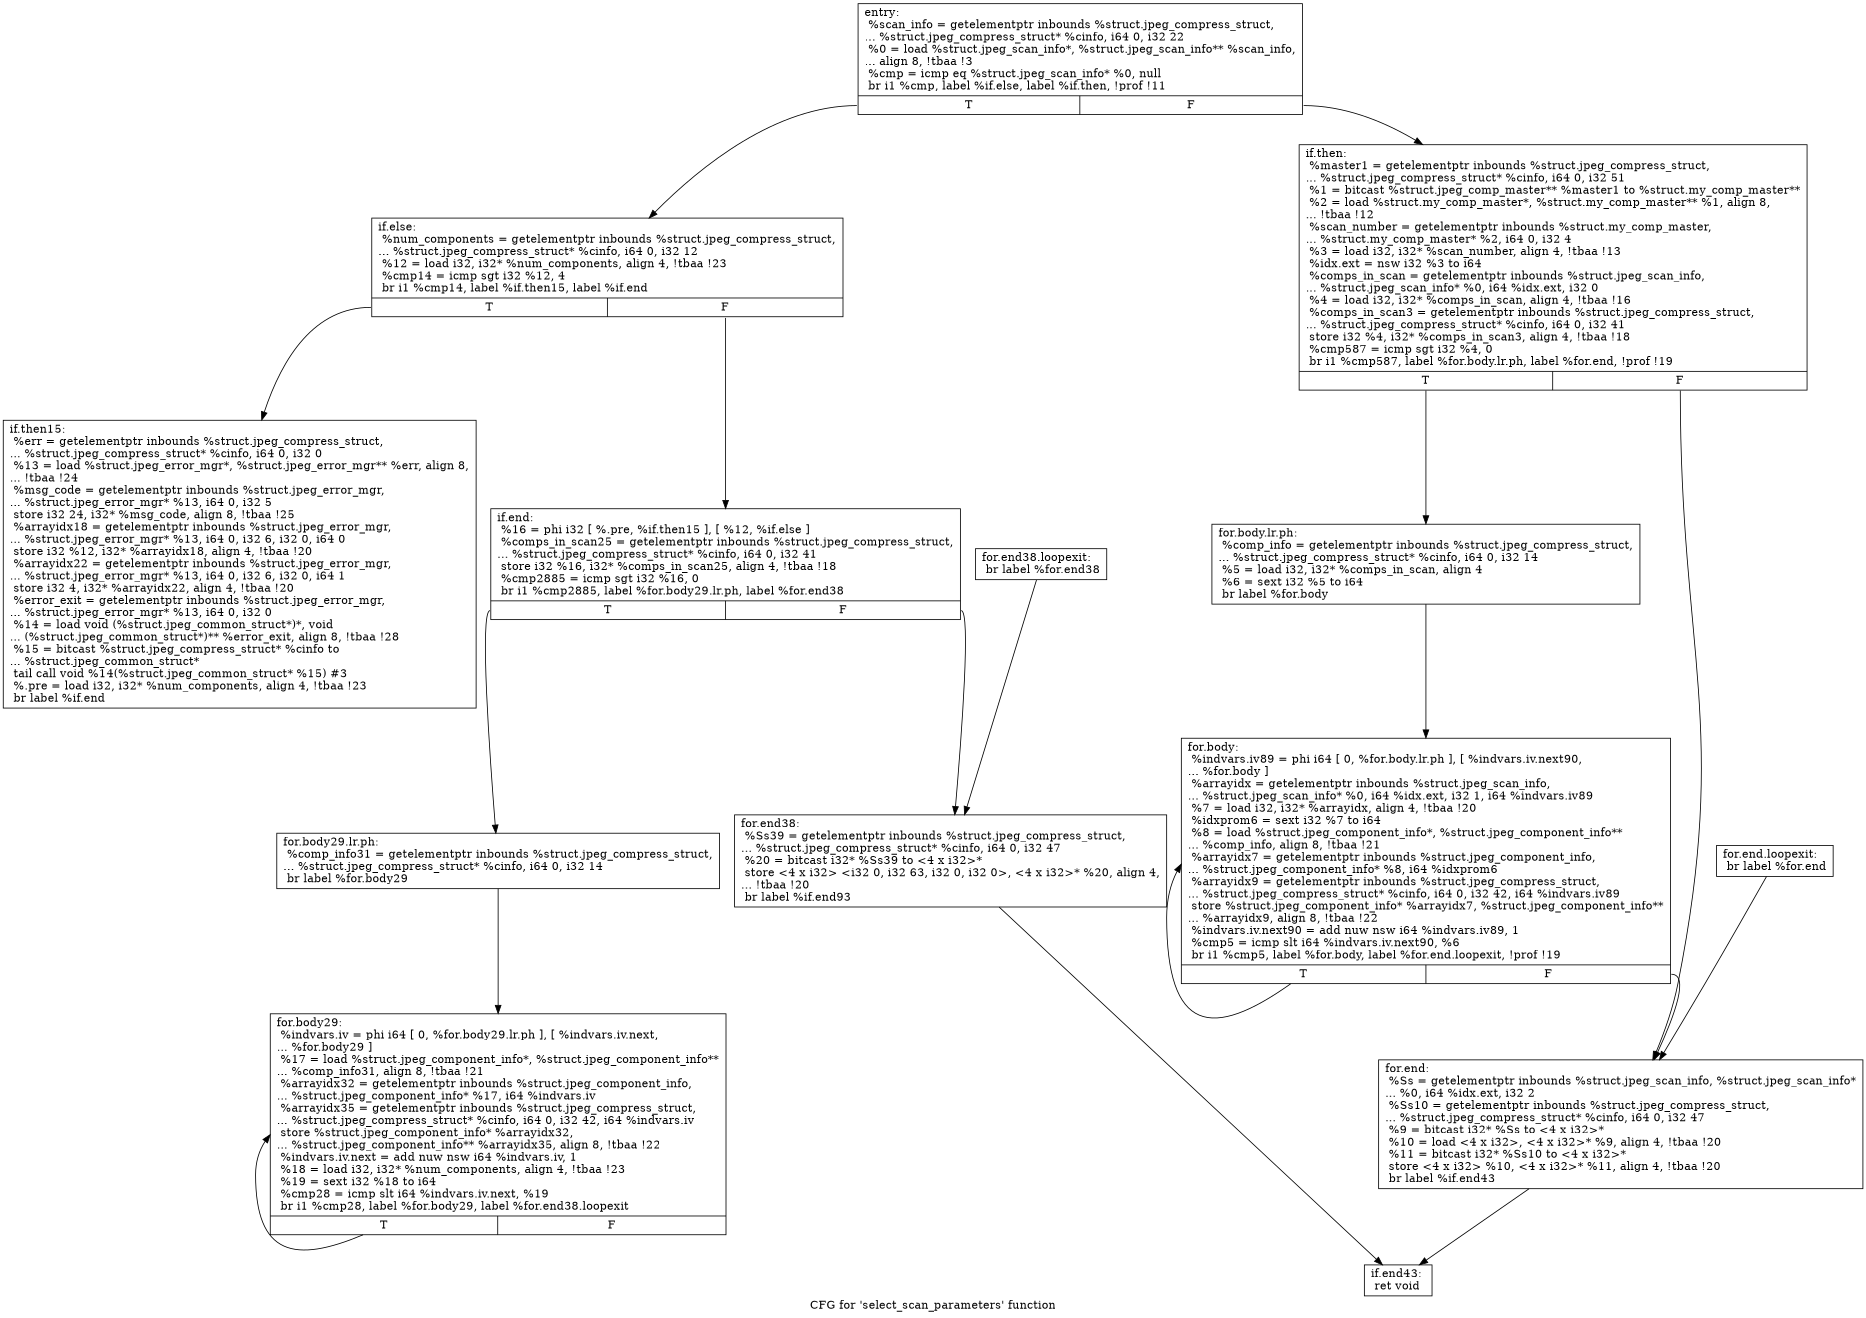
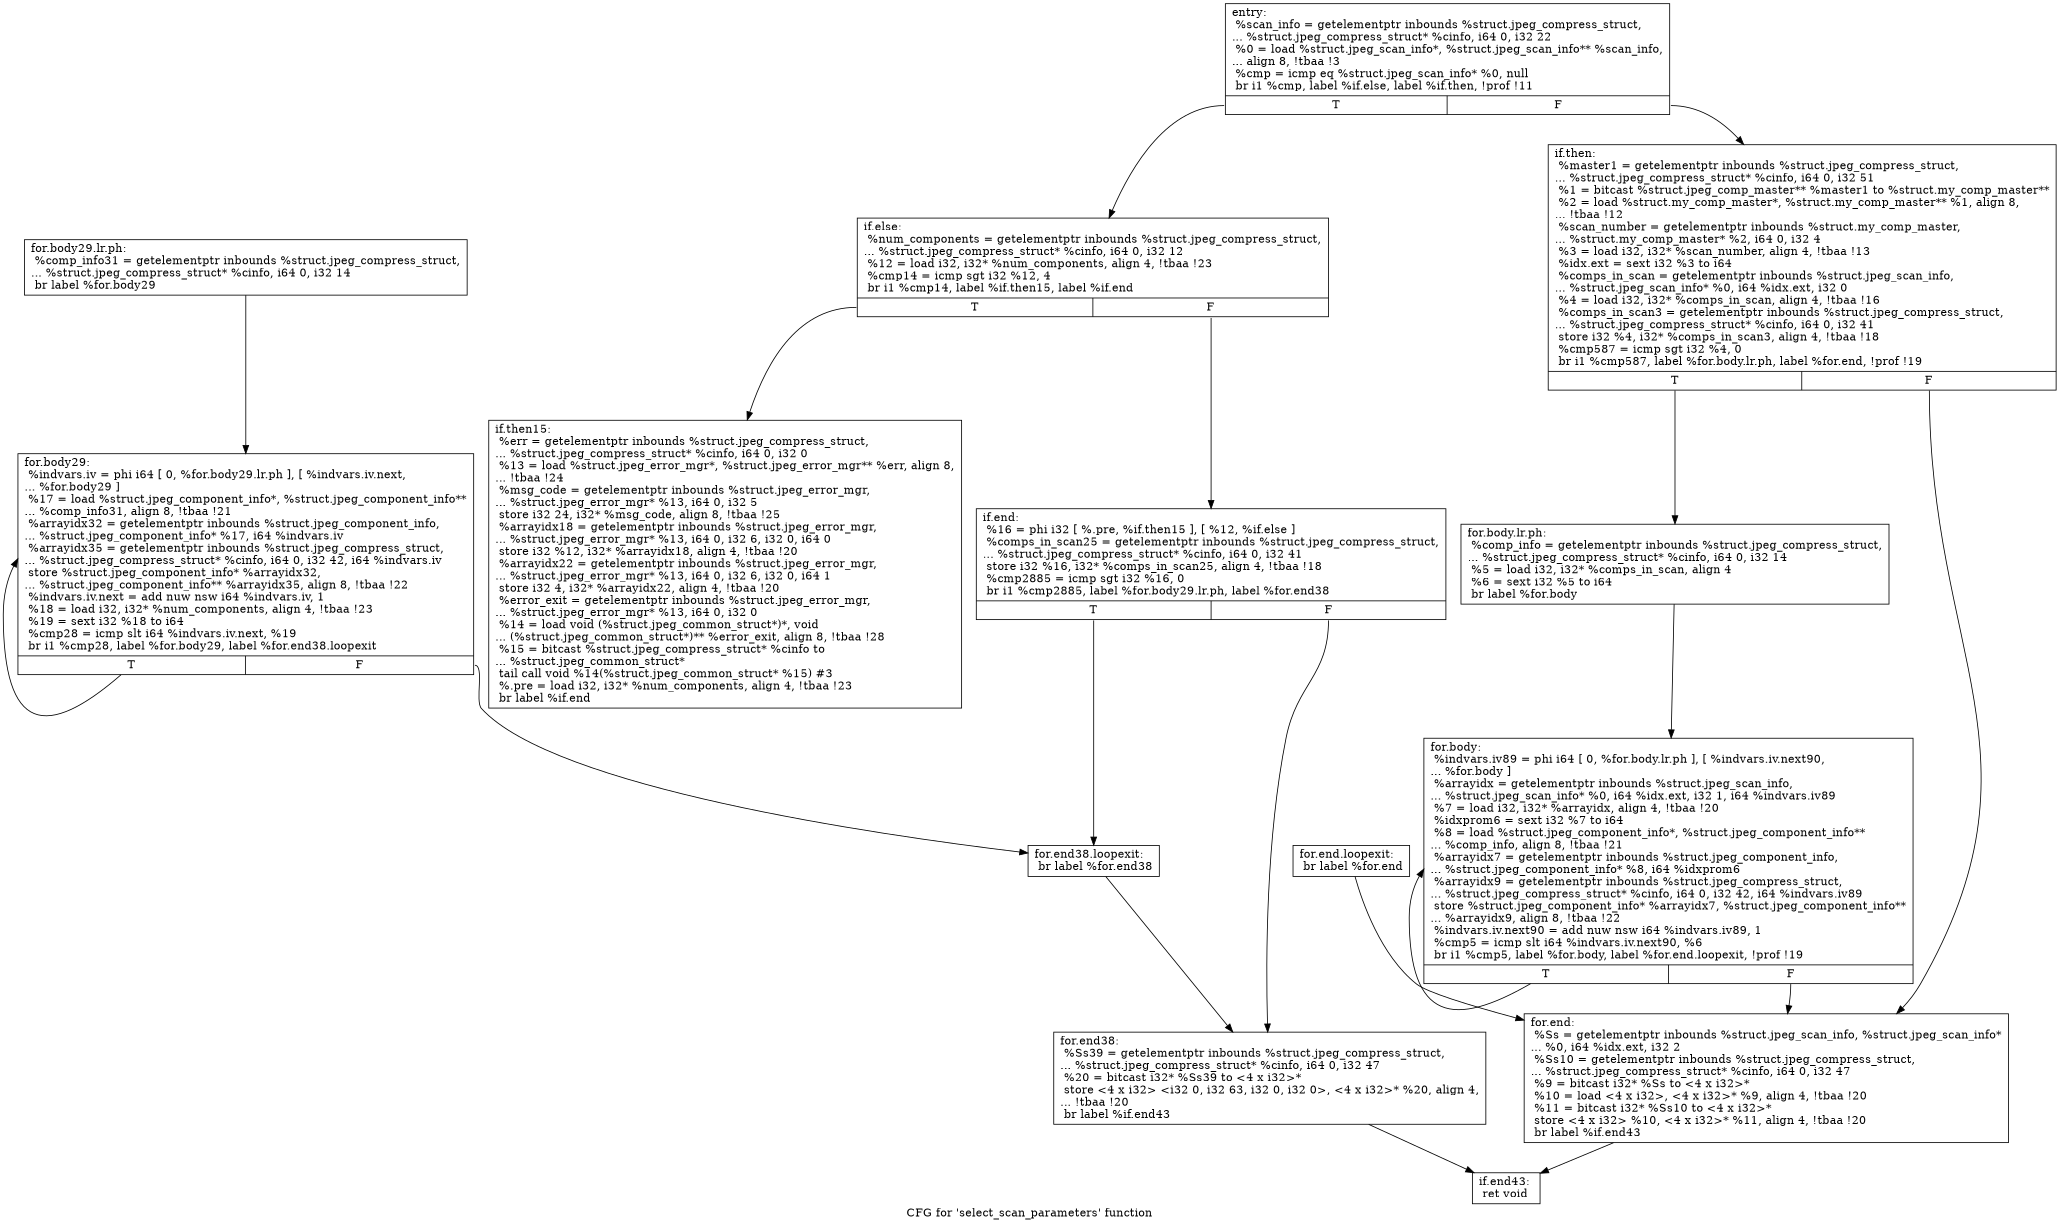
node "if.then:": text "%idx.ext = nsw i32 %3 to i64" -> "%idx.ext = sext i32 %3 to i64"
edge "if.end:" -> "for.body29.lr.ph:": now "if.end:" -> "for.end38.loopexit:"
edge "for.body29:" -> "for.end38.loopexit:": added
node "for.end38:": text "br label %if.end93" -> "br label %if.end43"
